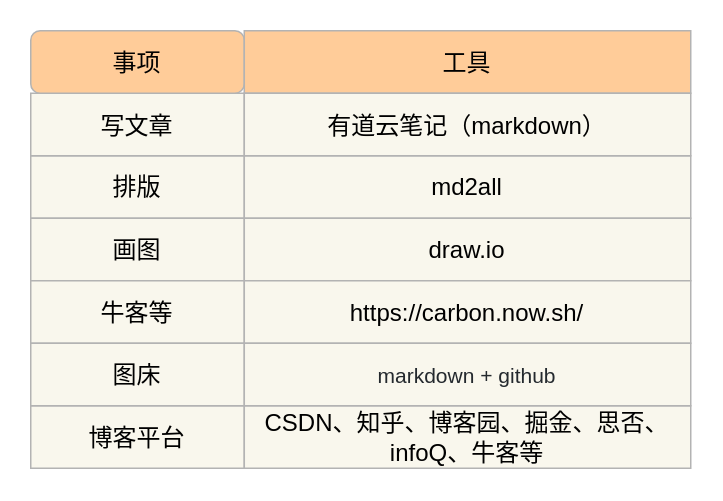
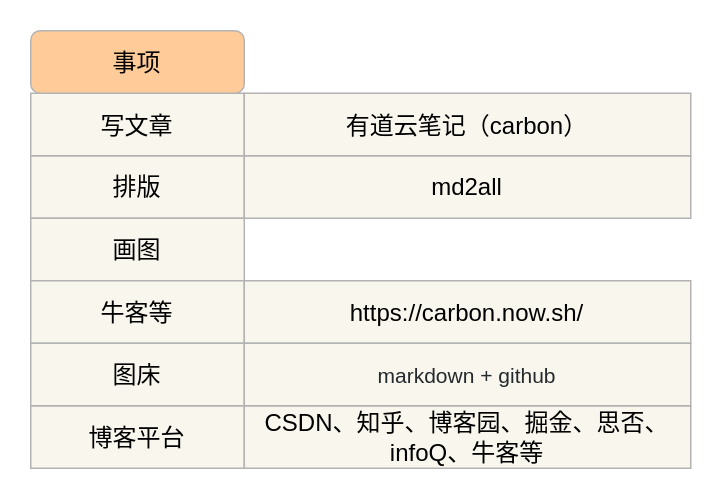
node "工具": removed
node "有道云笔记（markdown）": label "有道云笔记（markdown）" -> "有道云笔记（carbon）"
node "draw.io": removed
